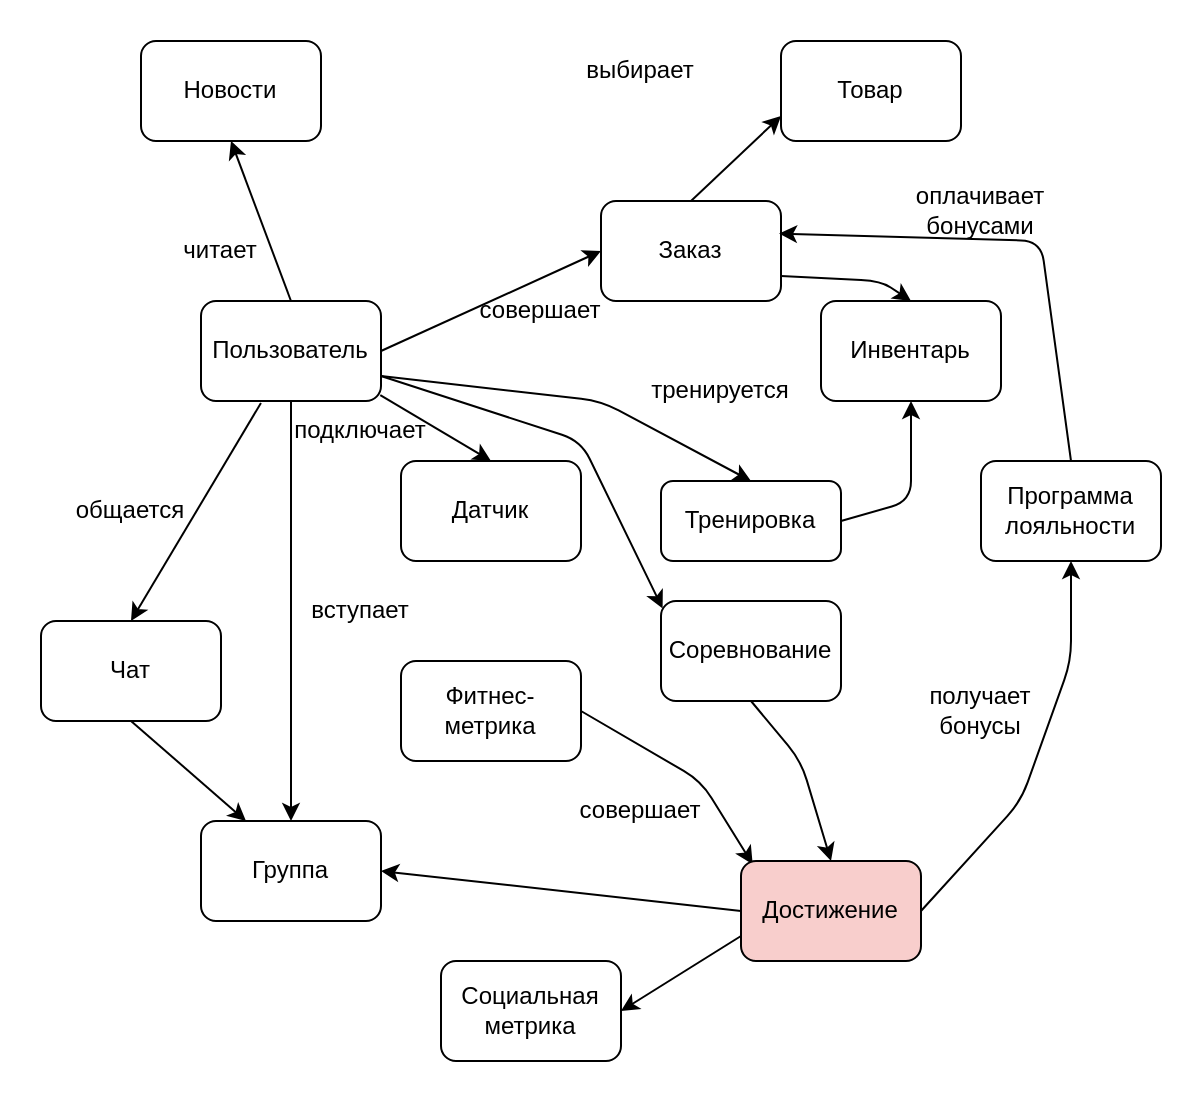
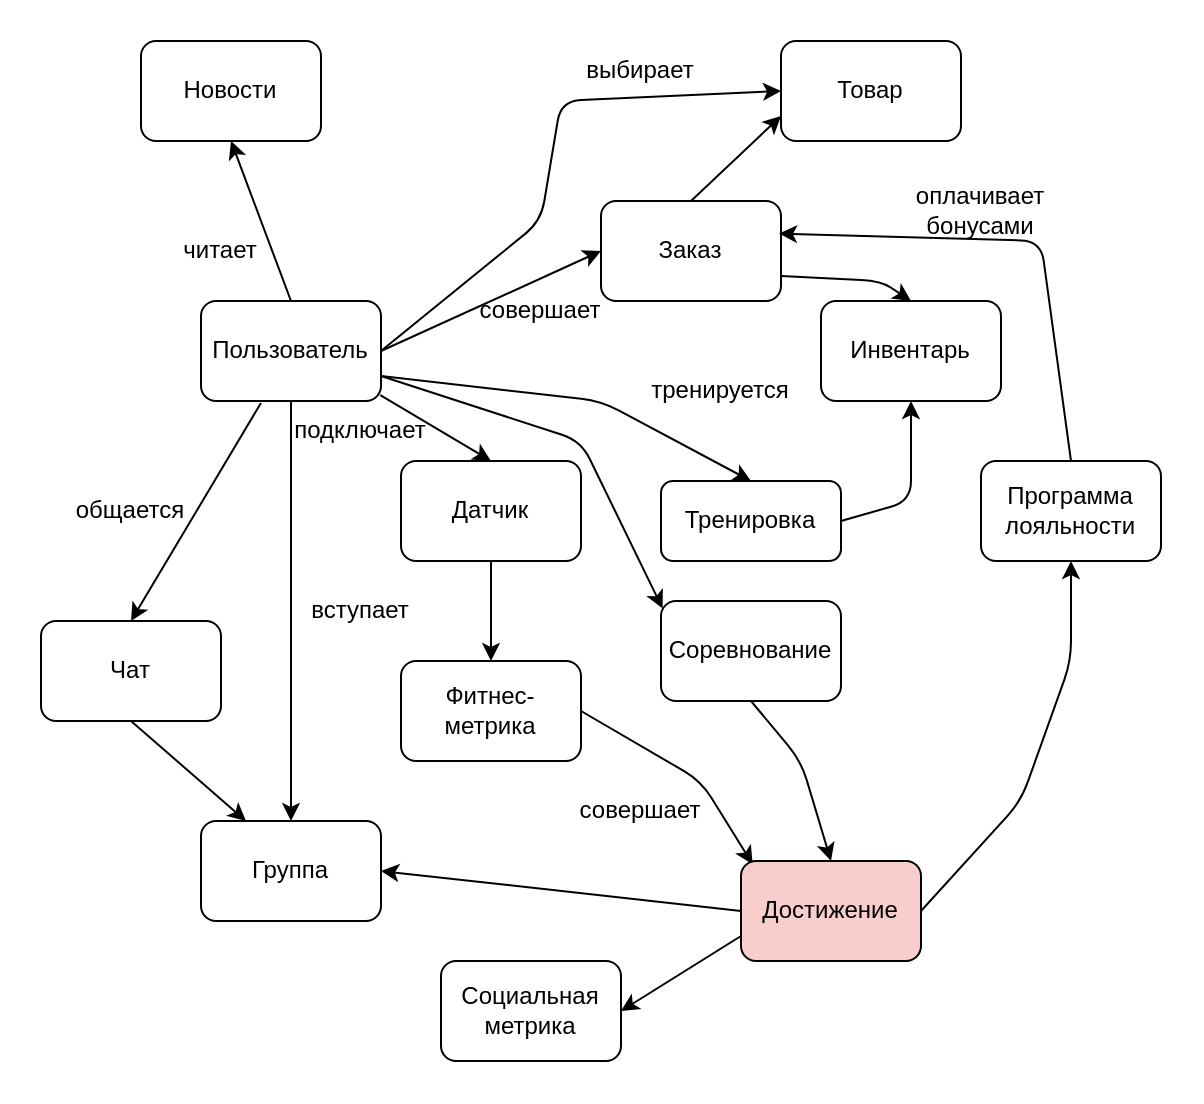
edge "Пользователь" -> "Товар": added
edge "Датчик" -> "Фитнес-метрика": added
node "получает бонусы": removed
